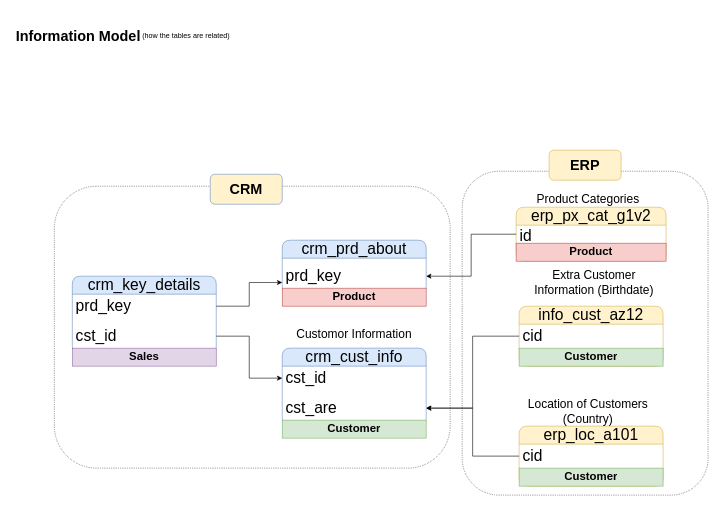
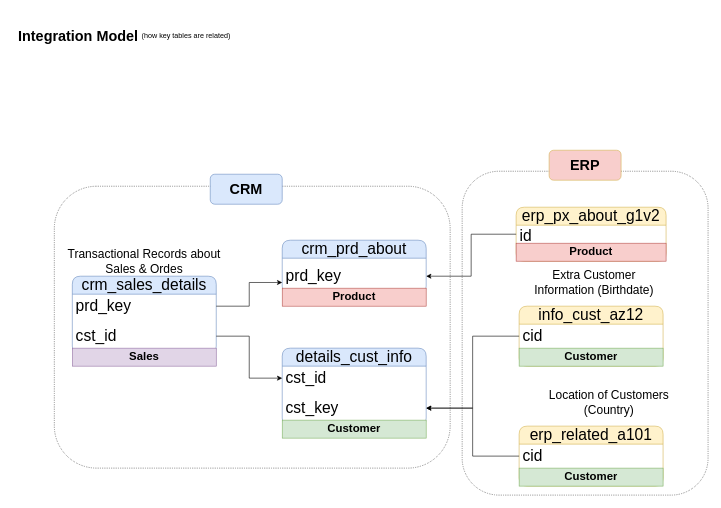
node "Information Model": label "Information Model" -> "Integration Model"
node "(how the tables are related)": label "(how the tables are related)" -> "(how key tables are related)"
node "ERP": fillcolor #fff2cc -> #f8cecc
node "CRM": fillcolor #fff2cc -> #dae8fc
node "Product Categories": removed
node "erp_px_cat_g1v2": label "erp_px_cat_g1v2" -> "erp_px_about_g1v2"
node "Transactional Records about Sales & Ordes": added
node "crm_key_details": label "crm_key_details" -> "crm_sales_details"
node "Customor Information": removed
node "crm_cust_info": label "crm_cust_info" -> "details_cust_info"
node "cst_are": label "cst_are" -> "cst_key"
node "Location of Customers (Country)": moved (588, 411) -> (609, 402)
node "erp_loc_a101": label "erp_loc_a101" -> "erp_related_a101"
